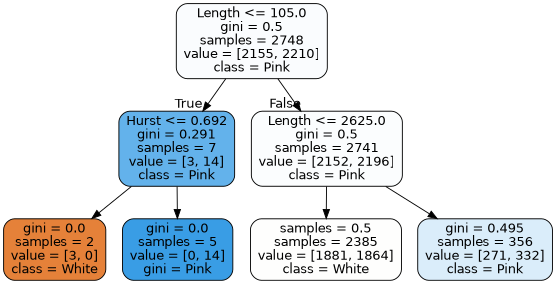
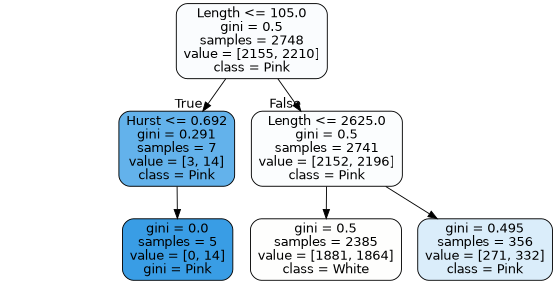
node "gini = 0.0 samples = 2 value = [3, 0] class = White": removed
node "samples = 0.5 samples = 2385 value = [1881, 1864] class = White": label "samples = 0.5 samples = 2385 value = [1881, 1864] class = White" -> "gini = 0.5 samples = 2385 value = [1881, 1864] class = White"
